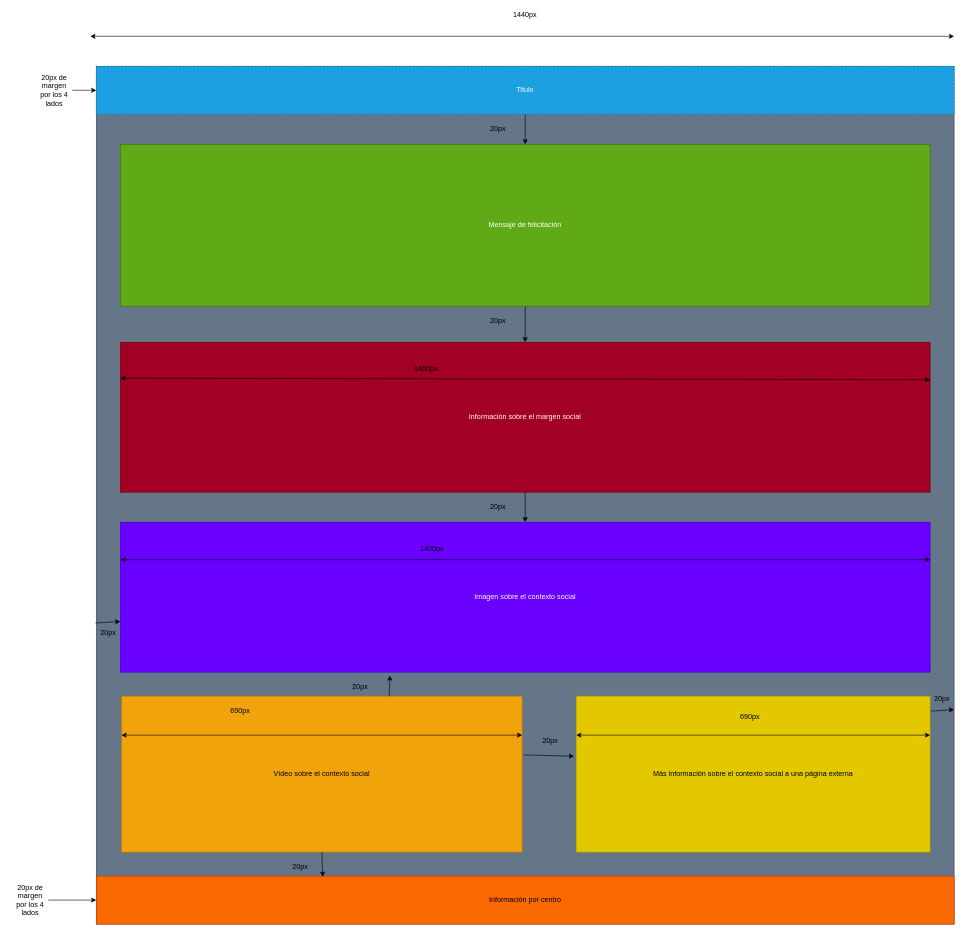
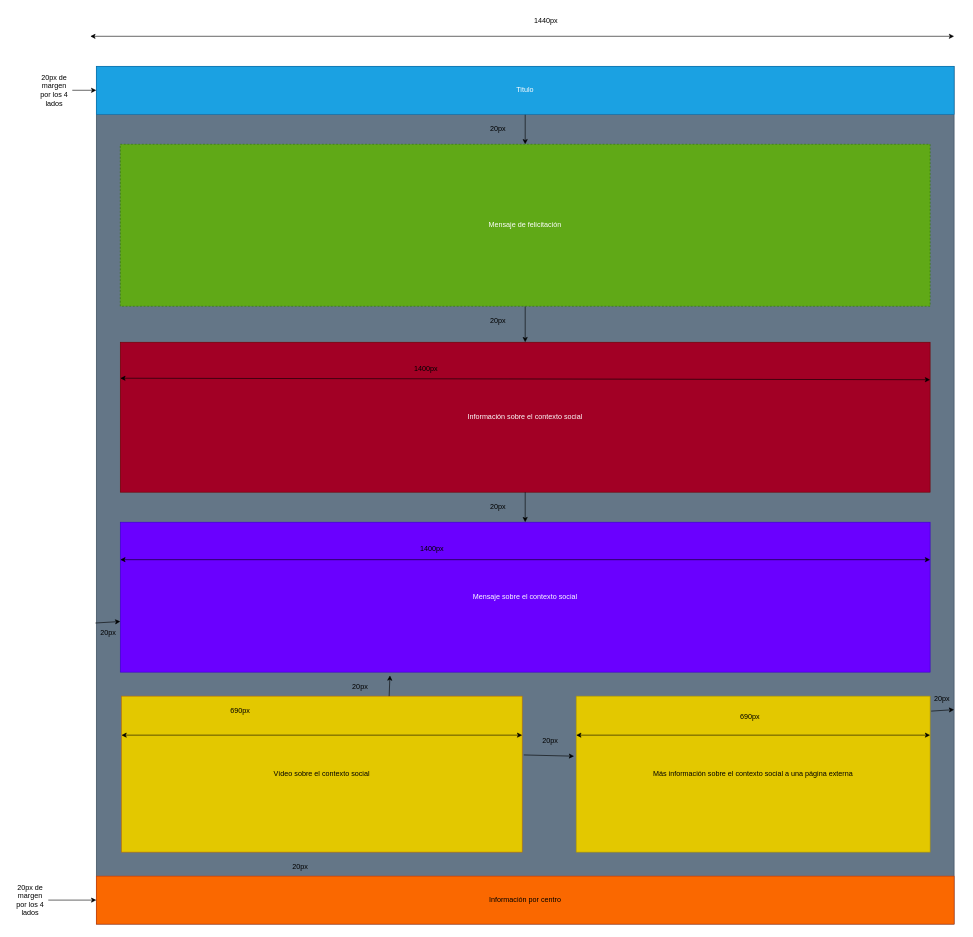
node "1440px": moved (525, 15) -> (546, 21)
node "Titulo": style dashed -> solid
node "Mensaje de felicitación": style solid -> dashed
node "Información sobre el margen social": label "Información sobre el margen social" -> "Información sobre el contexto social"
node "Imagen sobre el contexto social": label "Imagen sobre el contexto social" -> "Mensaje sobre el contexto social"
node "Vídeo sobre el contexto social": fillcolor #f0a30a -> #e3c800
edge "Vídeo sobre el contexto social" -> "Información por centro": removed
